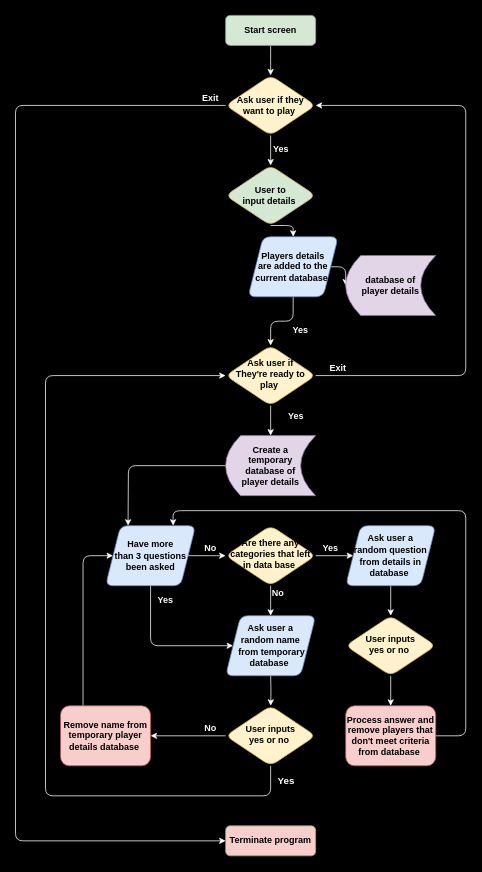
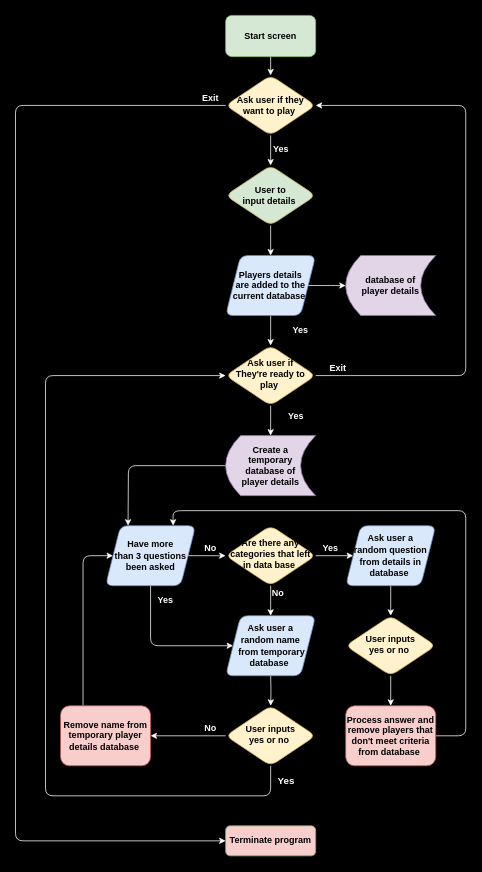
node "Start screen": size 90x30 -> 90x41
node "Players details are added to the current database": moved (293, 267) -> (270, 285)
